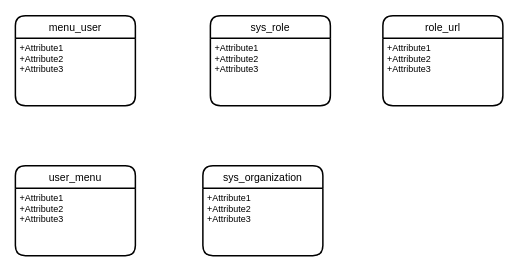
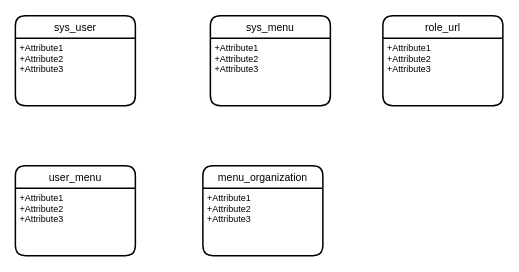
node "menu_user": label "menu_user" -> "sys_user"
node "sys_role": label "sys_role" -> "sys_menu"
node "sys_organization": label "sys_organization" -> "menu_organization"
